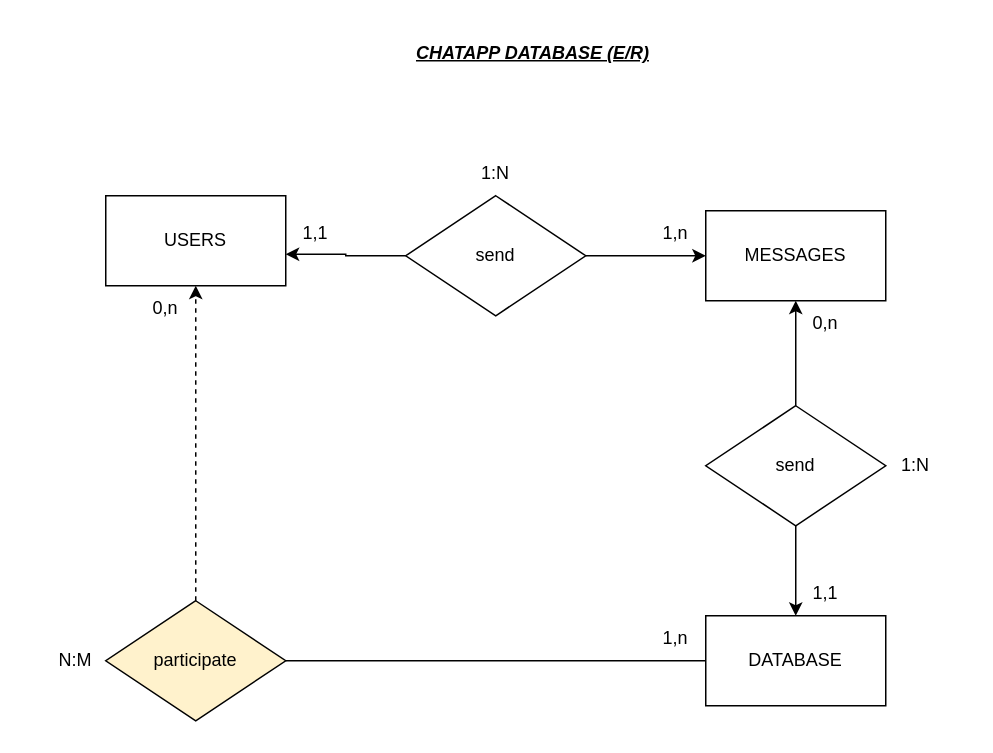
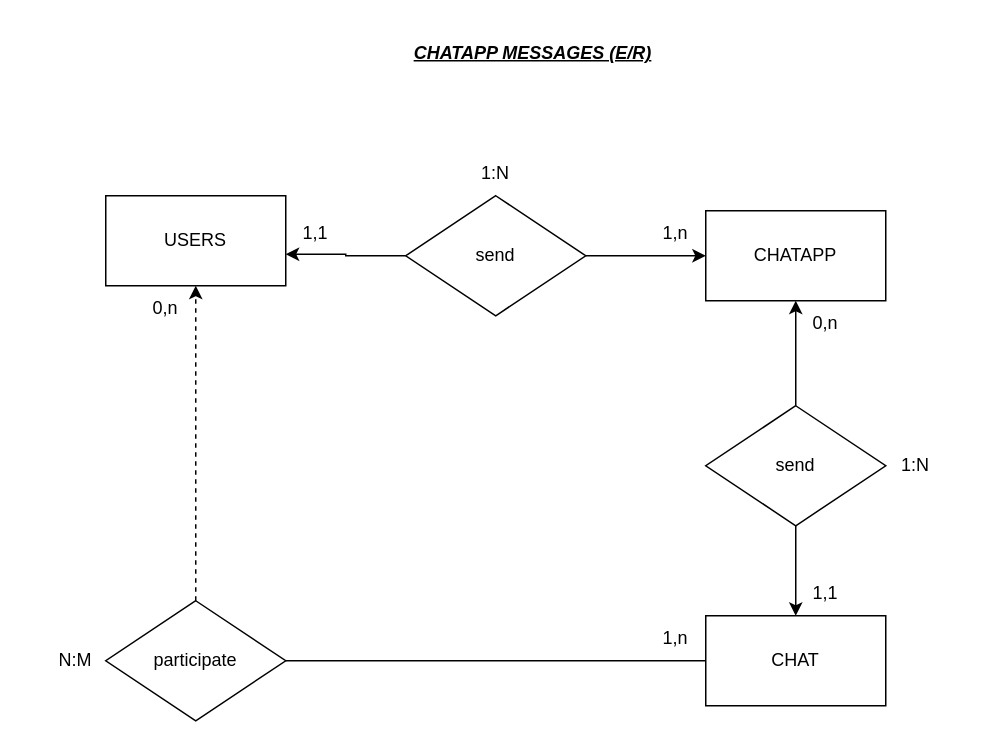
node "CHATAPP DATABASE (E/R)": label "CHATAPP DATABASE (E/R)" -> "CHATAPP MESSAGES (E/R)"
node "MESSAGES": label "MESSAGES" -> "CHATAPP"
node "participate": fillcolor #fff2cc -> #ffffff
node "DATABASE": label "DATABASE" -> "CHAT"
